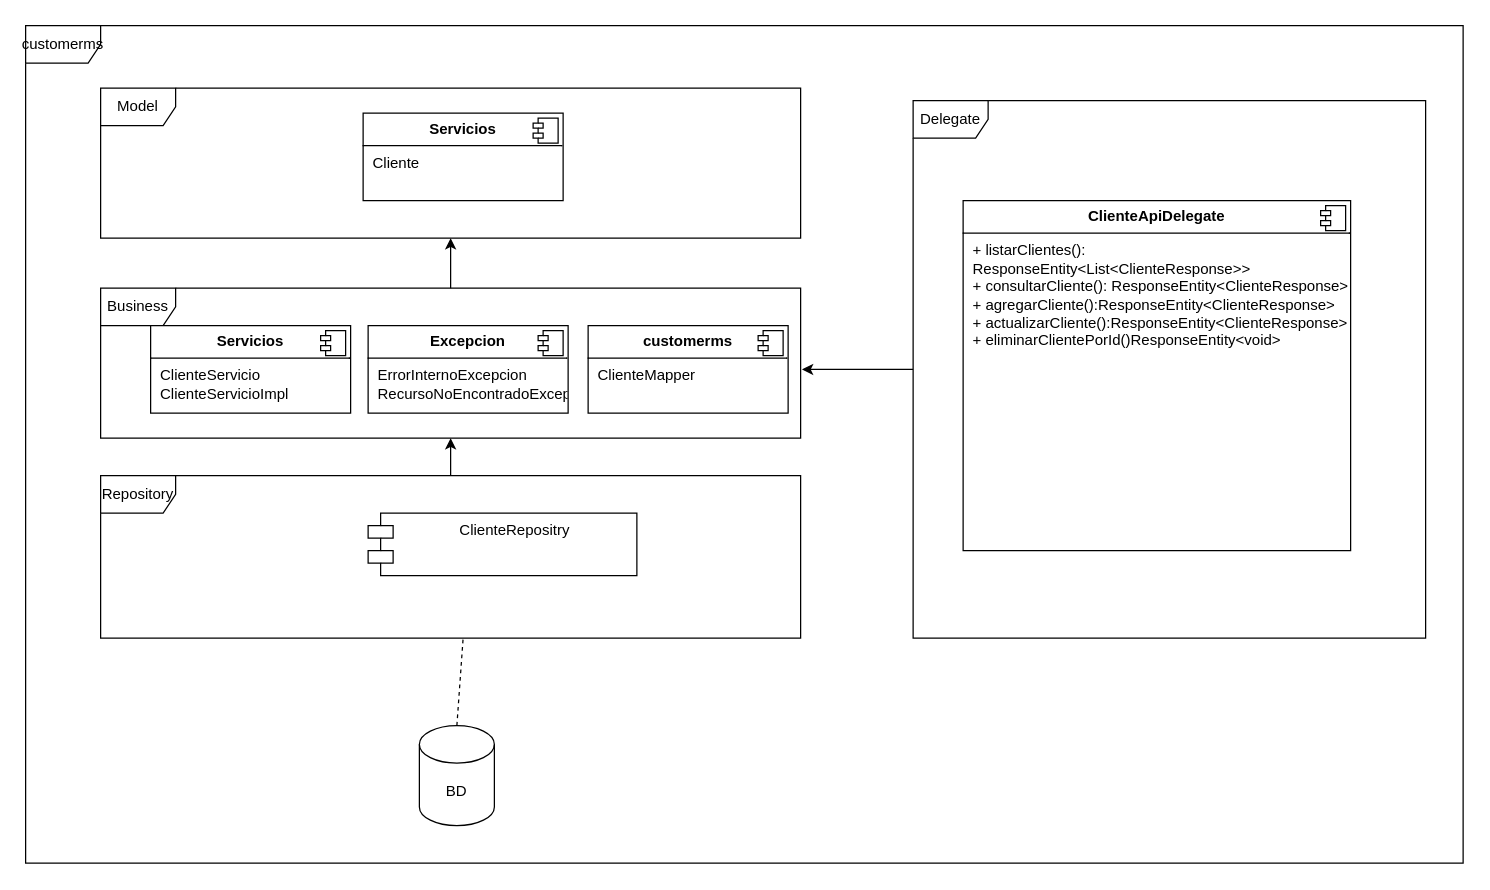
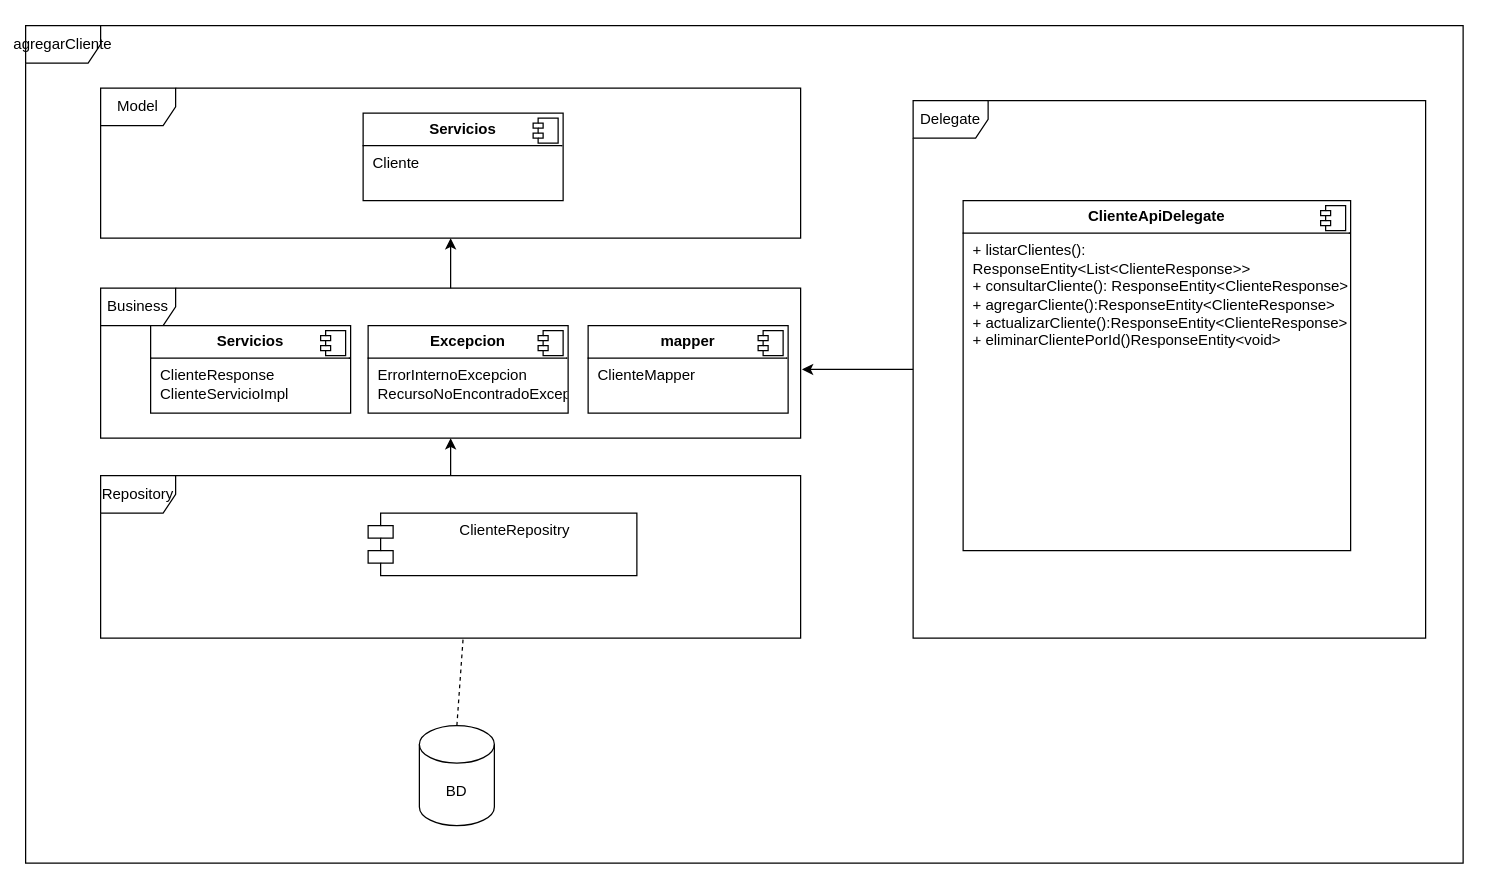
node "customerms": label "customerms" -> "agregarCliente"
node "Servicios ClienteServicio ClienteServicioImpl": label "Servicios ClienteServicio ClienteServicioImpl" -> "Servicios ClienteResponse ClienteServicioImpl"
node "customerms ClienteMapper": label "customerms ClienteMapper" -> "mapper ClienteMapper"
